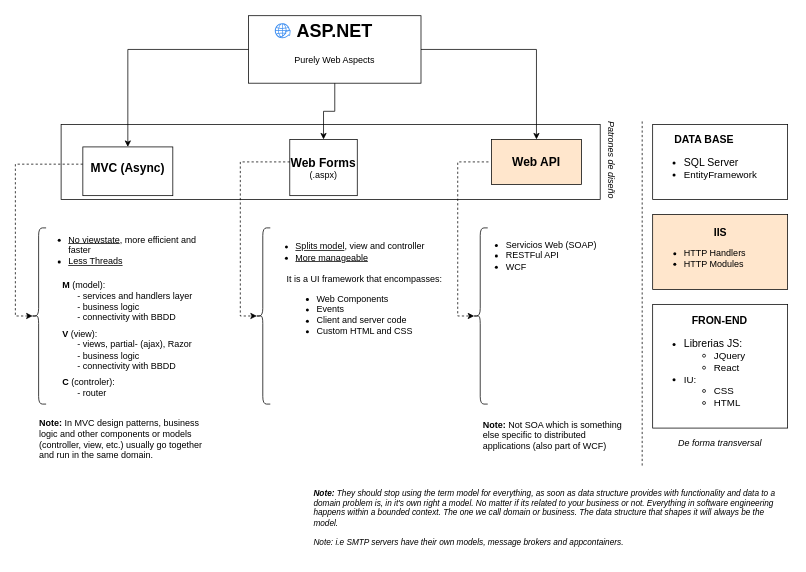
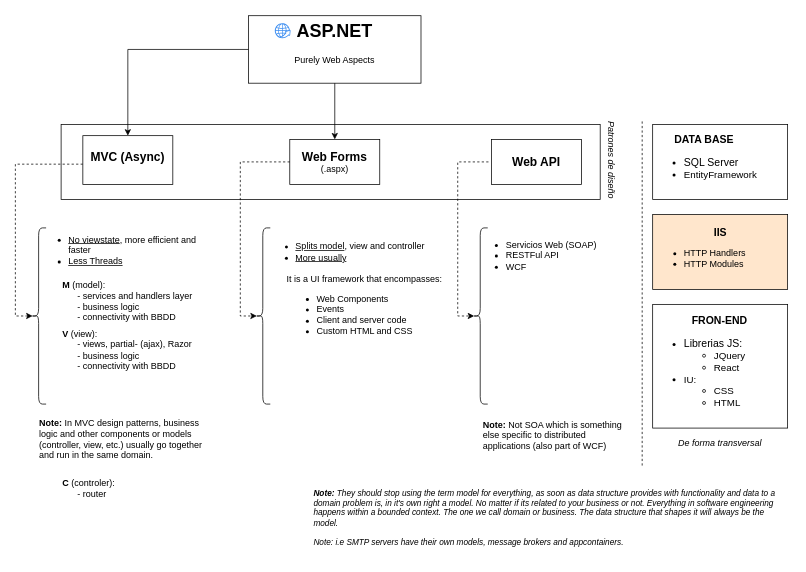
edge "ASP.NETPurely Web Aspects" -> "Web API": removed
node "Web API": fillcolor #ffe6cc -> #ffffff
node "Web Forms (.aspx)": size 68x56 -> 90x45
node "MVC (Async)": moved (128, 171) -> (128, 160)
node "Splits model, view and controller More manageable": label "Splits model, view and controller More manageable" -> "Splits model, view and controller More usually"
node "C (controler): - router": moved (155, 387) -> (155, 488)
